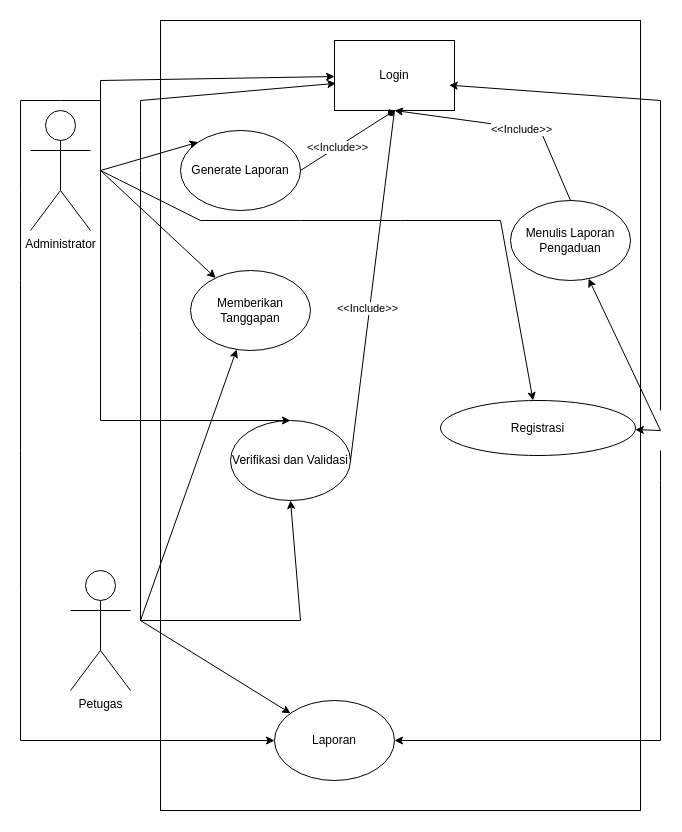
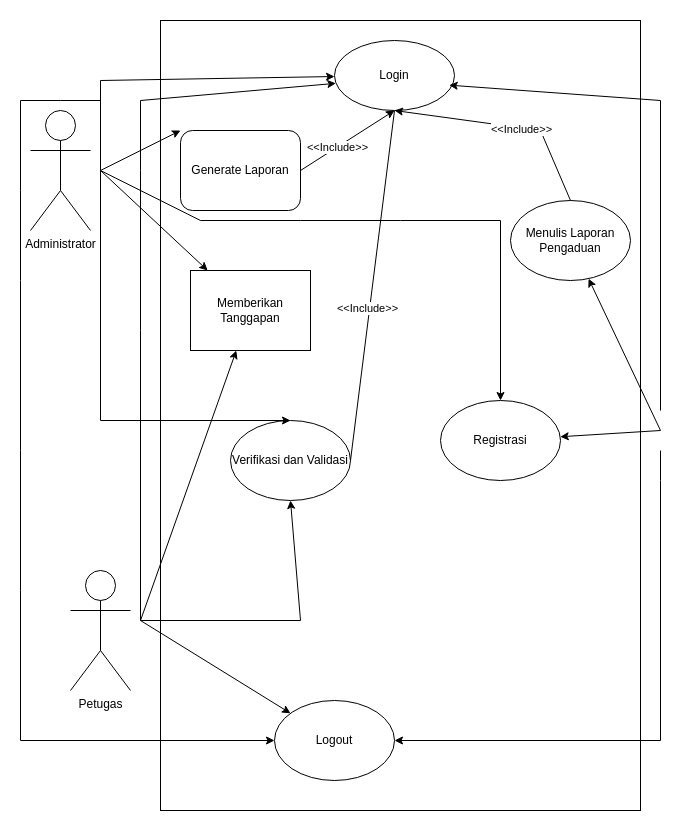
node "Login": shape rectangle -> ellipse
edge "Generate Laporan" -> "Login": arrowhead diamond -> classic
node "Generate Laporan": shape ellipse -> rounded rectangle
node "Memberikan Tanggapan": shape ellipse -> rectangle
node "Registrasi": size 195x55 -> 120x80
node "Laporan": label "Laporan" -> "Logout"
